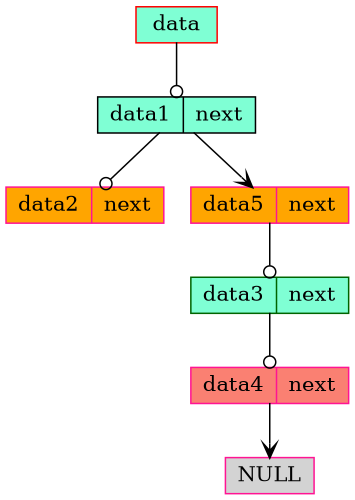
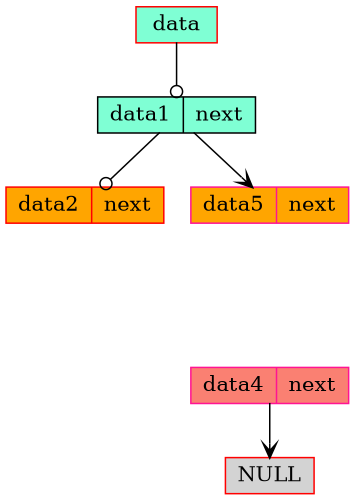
node "data2": color deeppink -> red
node "data3": removed
node "NULL": color deeppink -> red
